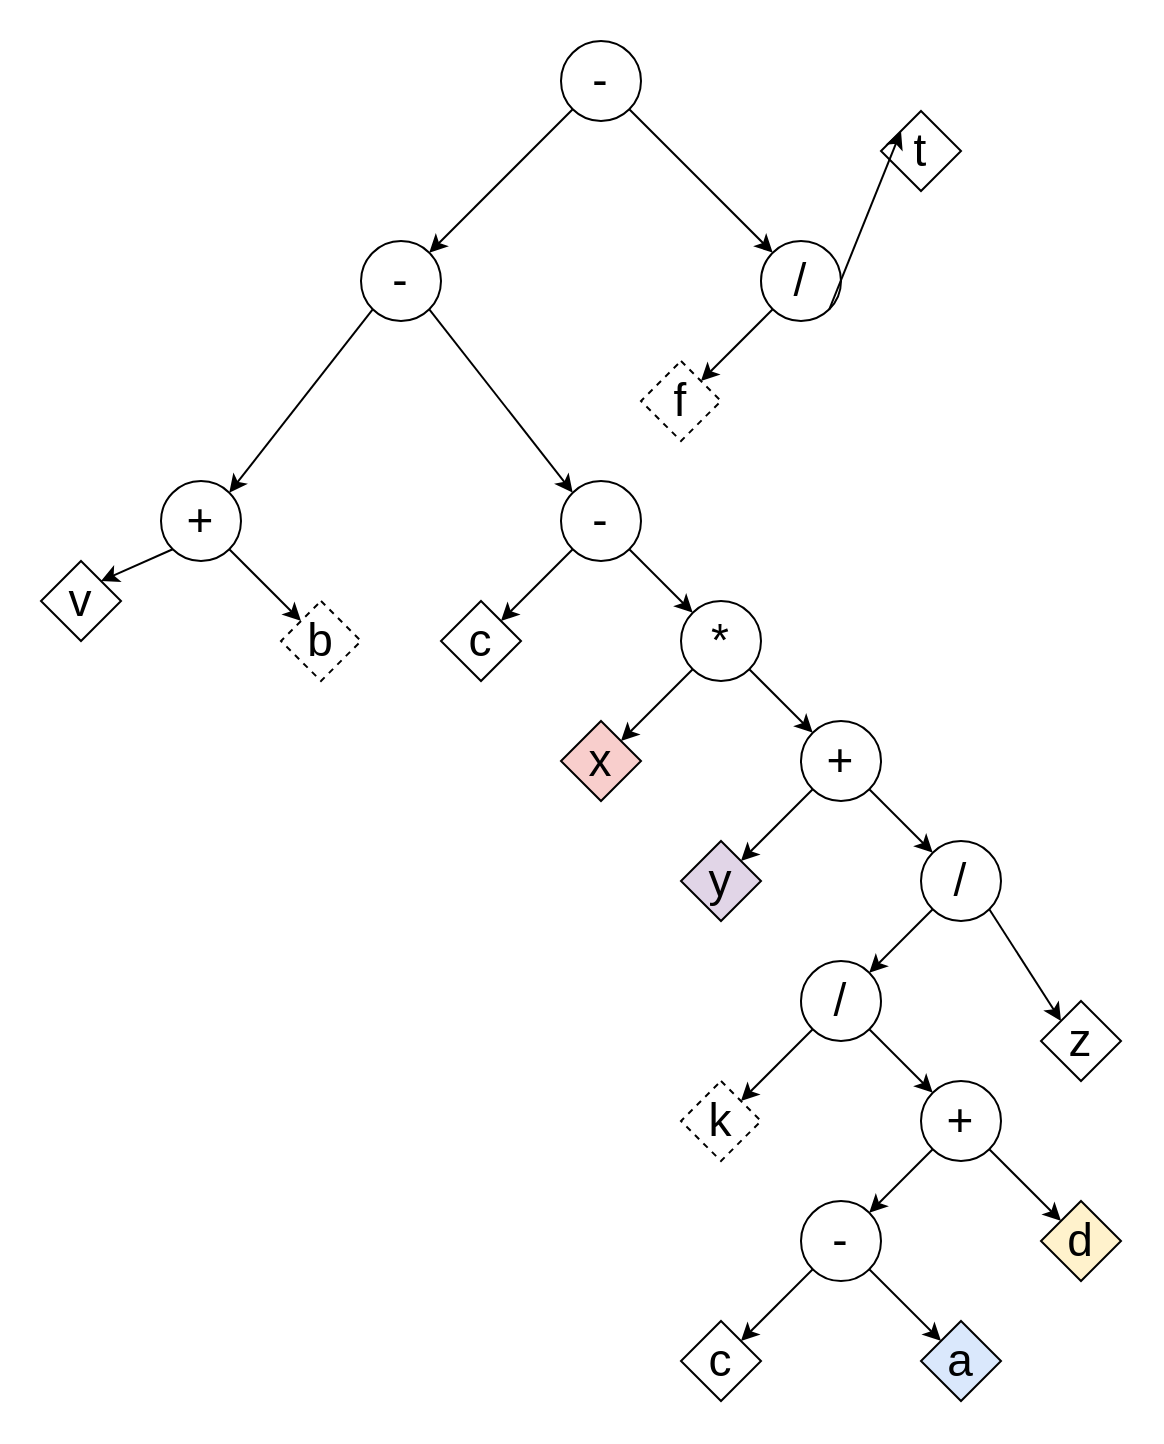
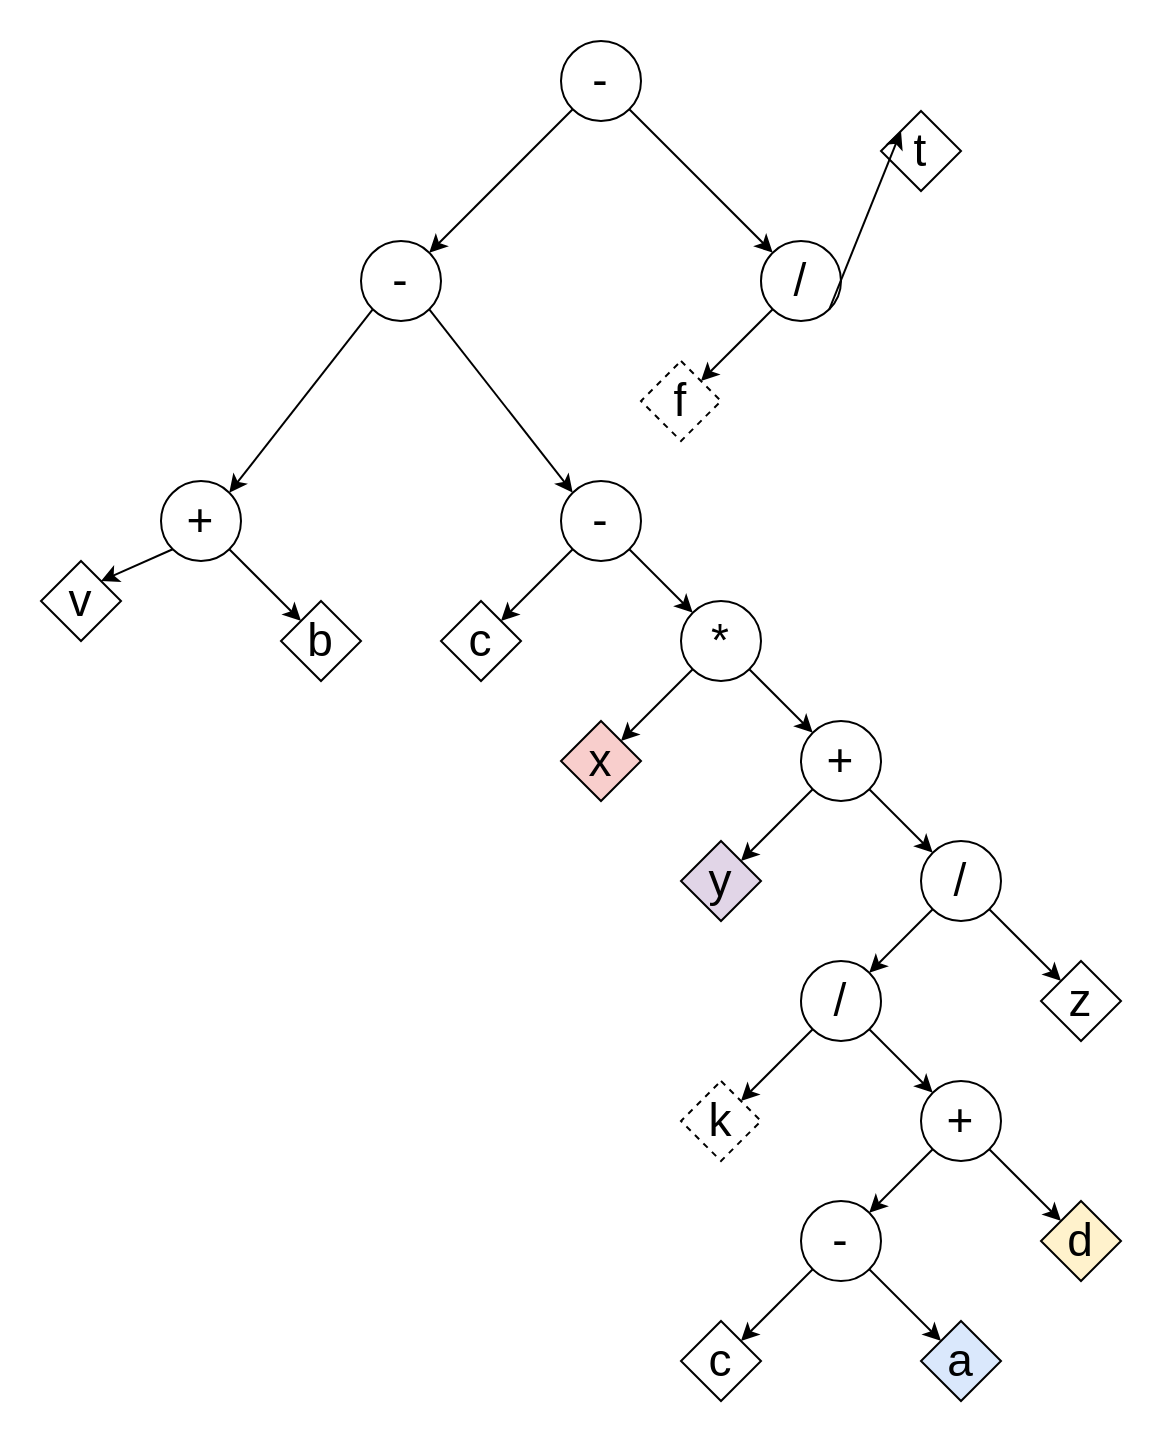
node "b": style dashed -> solid
node "z": moved (1081, 1041) -> (1081, 1001)
